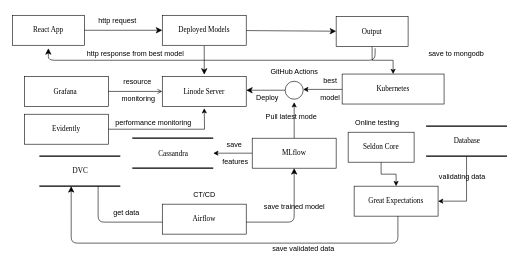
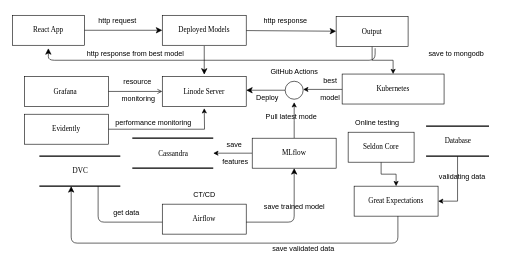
node "http response": added
node "Database": size 81x30 -> 63x30
